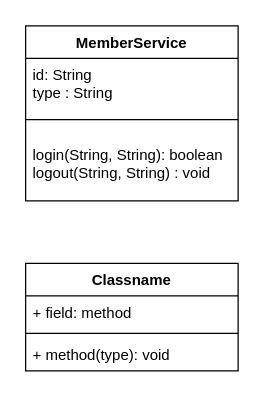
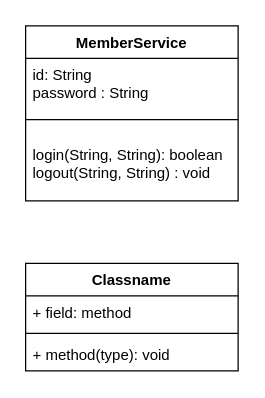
node "id: String type : String": label "id: String type : String" -> "id: String password : String"
